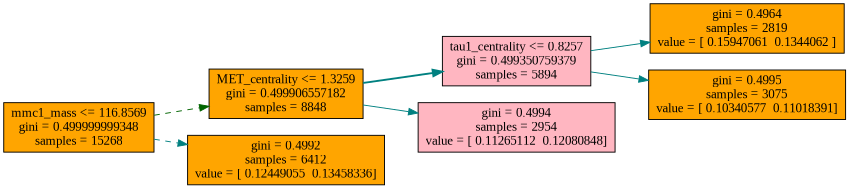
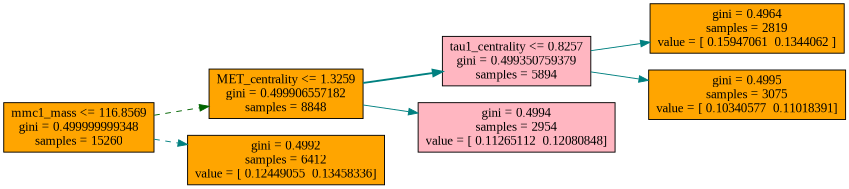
node "mmc1_mass <= 116.8569 gini = 0.499999999348 samples = 15268": label "mmc1_mass <= 116.8569 gini = 0.499999999348 samples = 15268" -> "mmc1_mass <= 116.8569 gini = 0.499999999348 samples = 15260"
